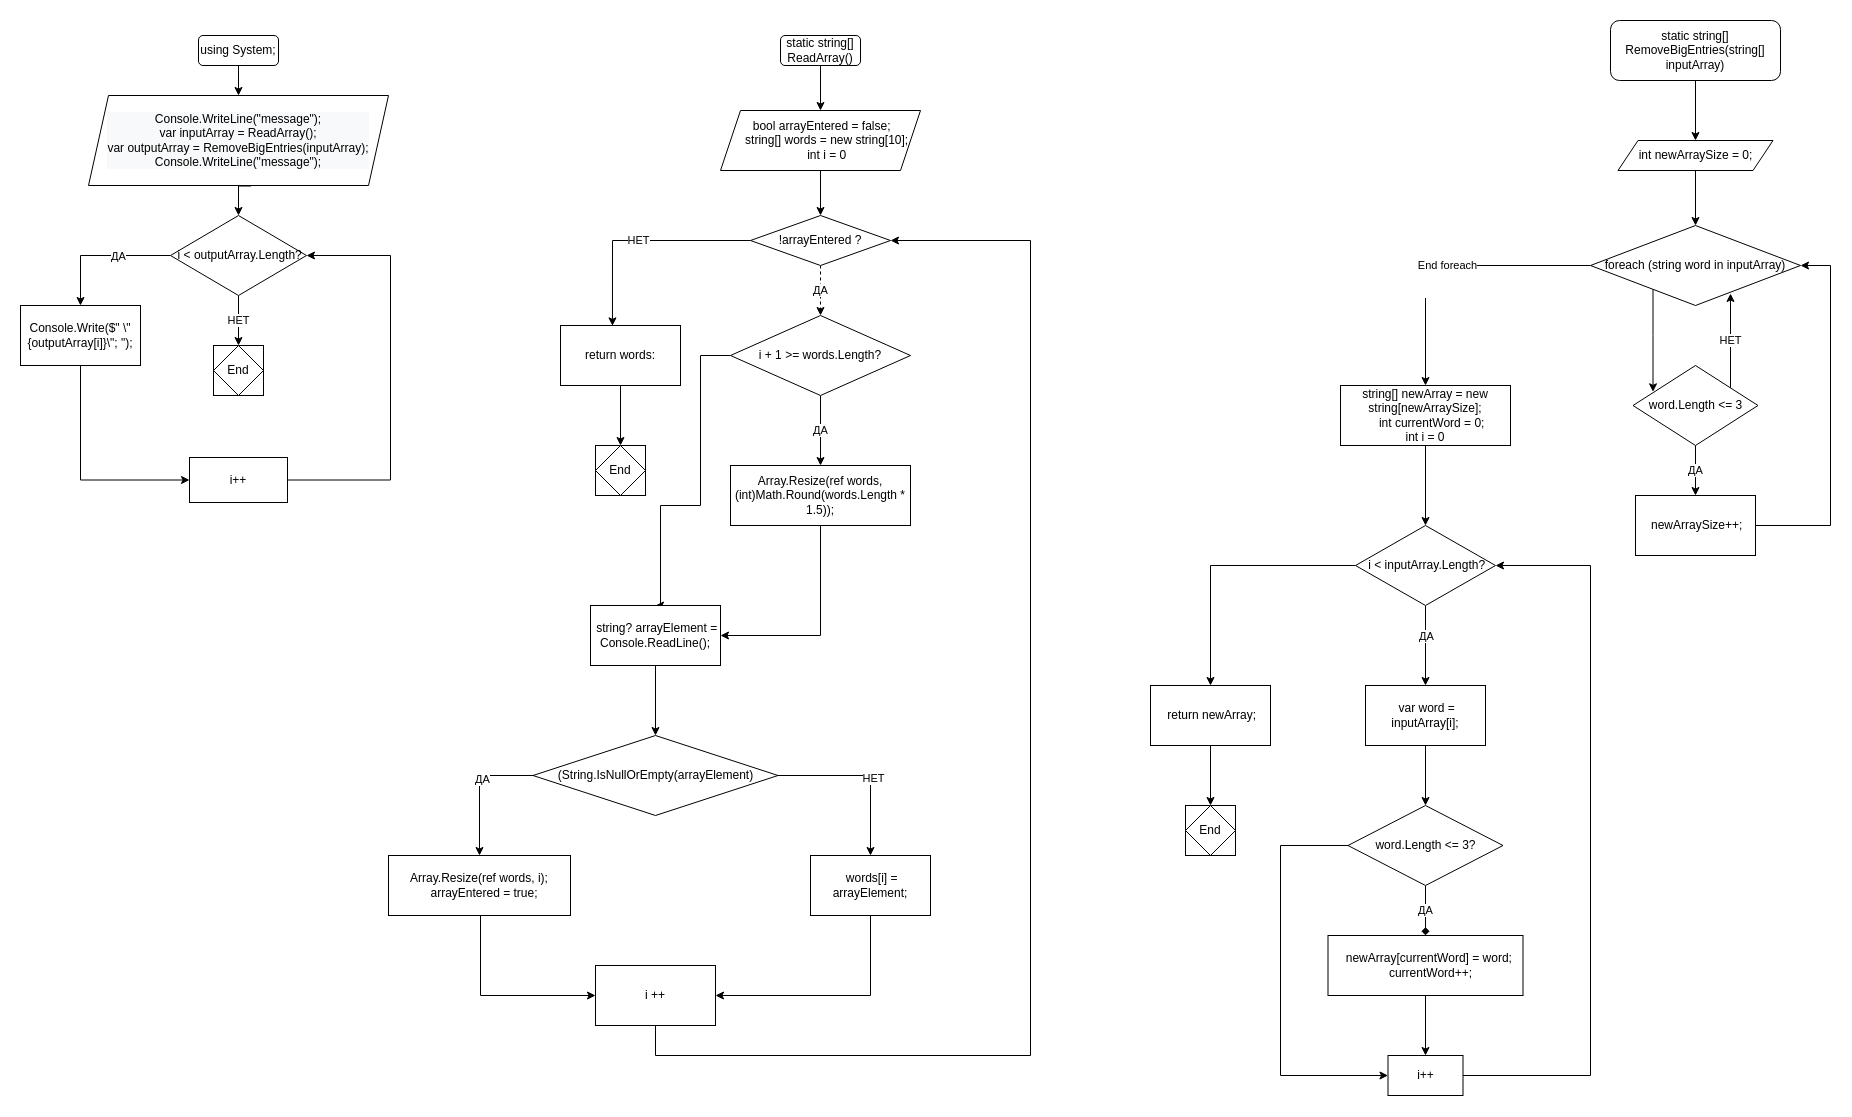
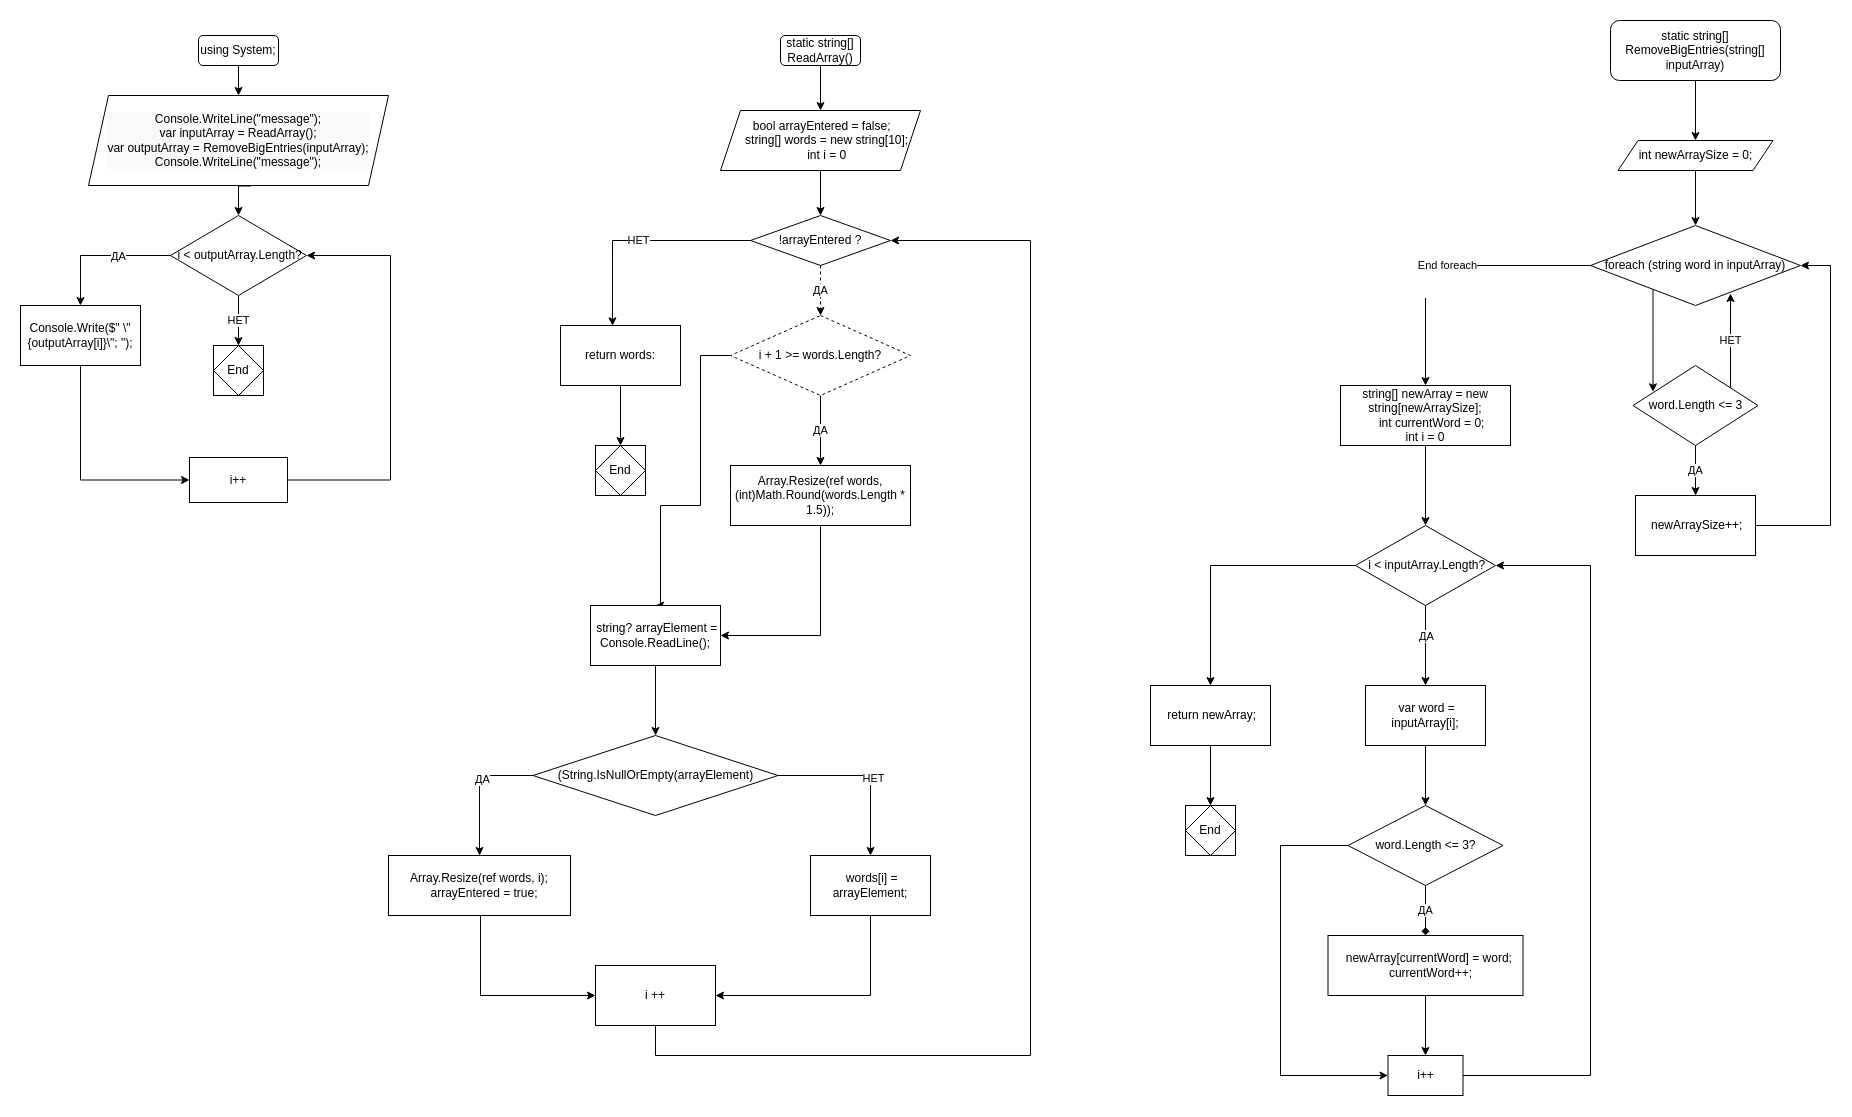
node "i + 1 >= words.Length?": style solid -> dashed
